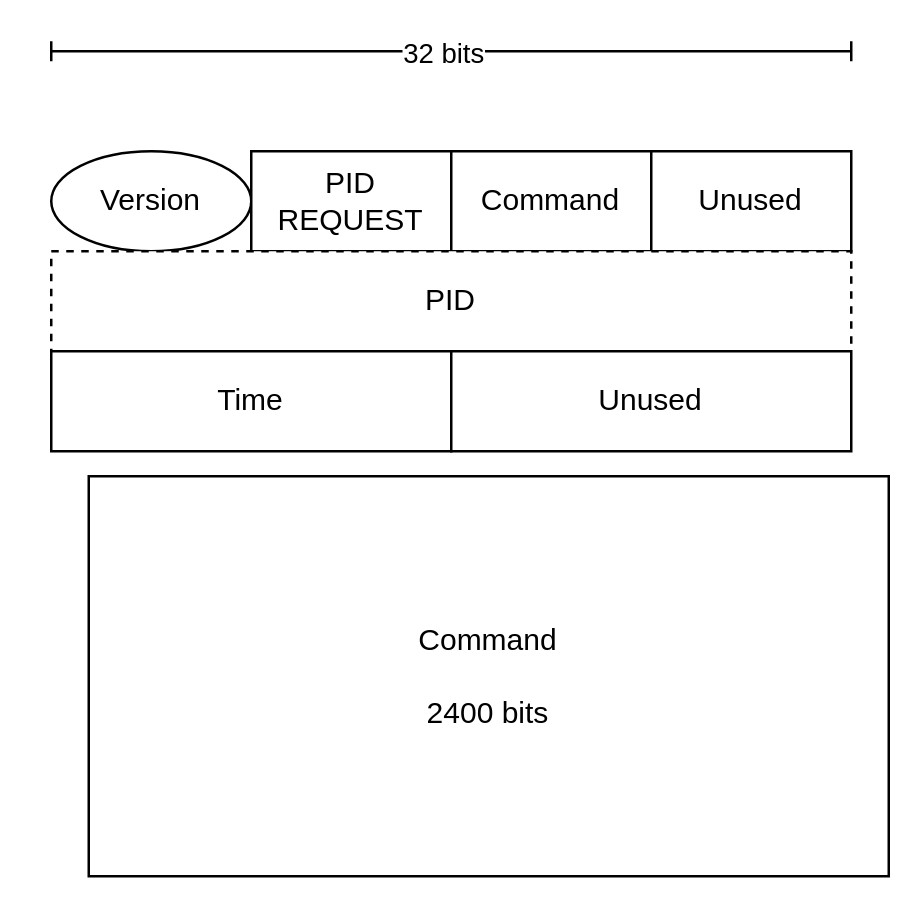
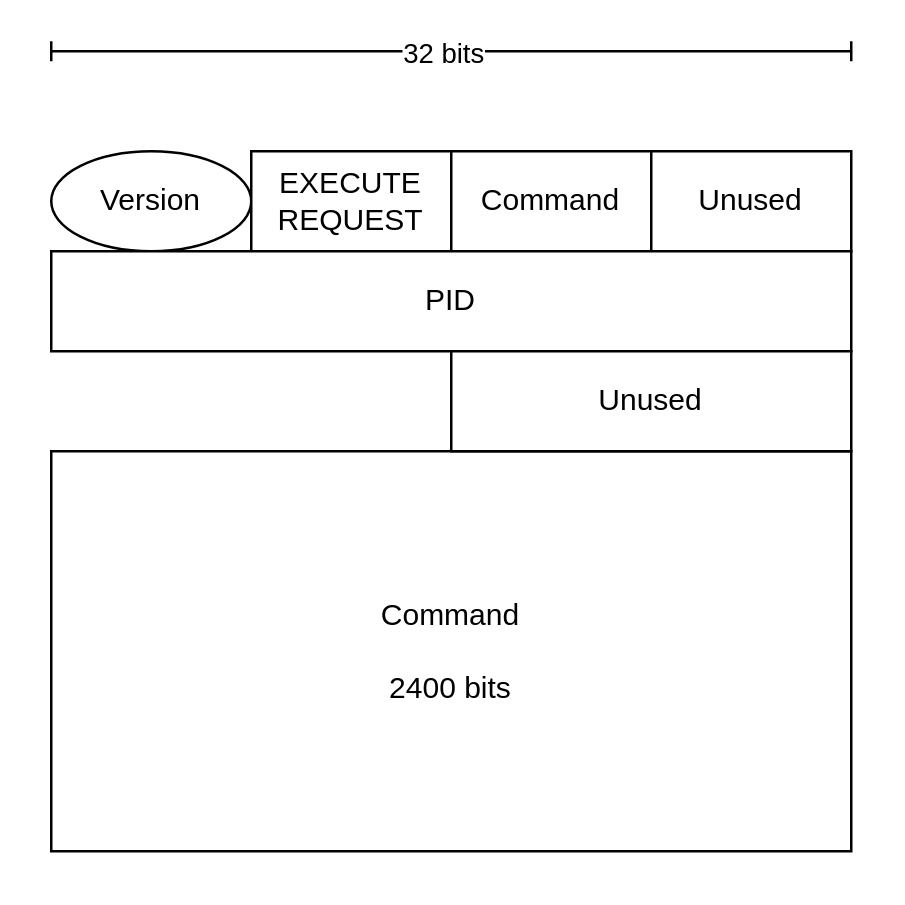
node "PID REQUEST": label "PID REQUEST" -> "EXECUTE REQUEST"
node "PID": style dashed -> solid
node "Time": removed
node "Command 2400 bits": moved (489, 676) -> (451, 651)
